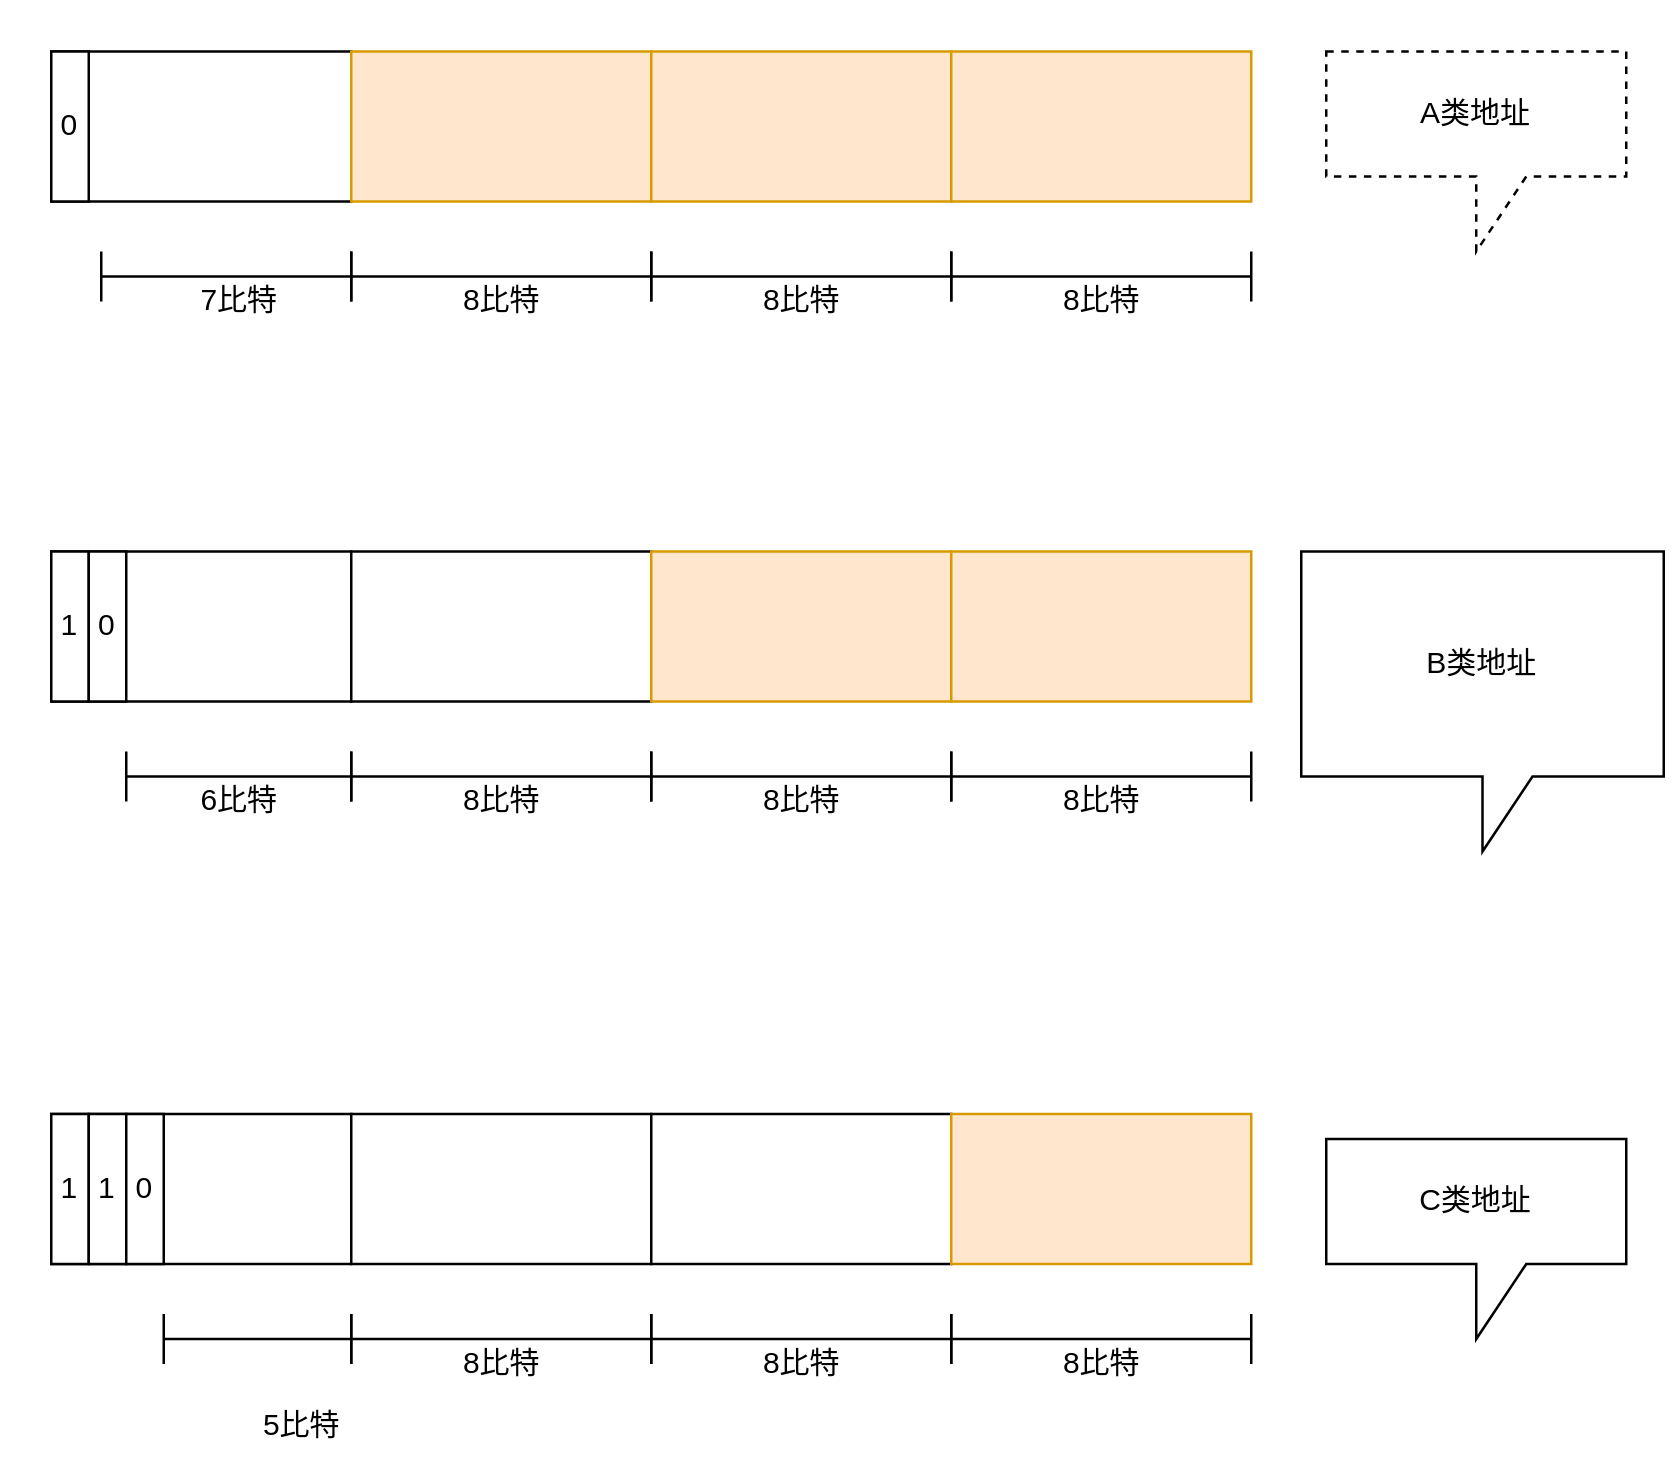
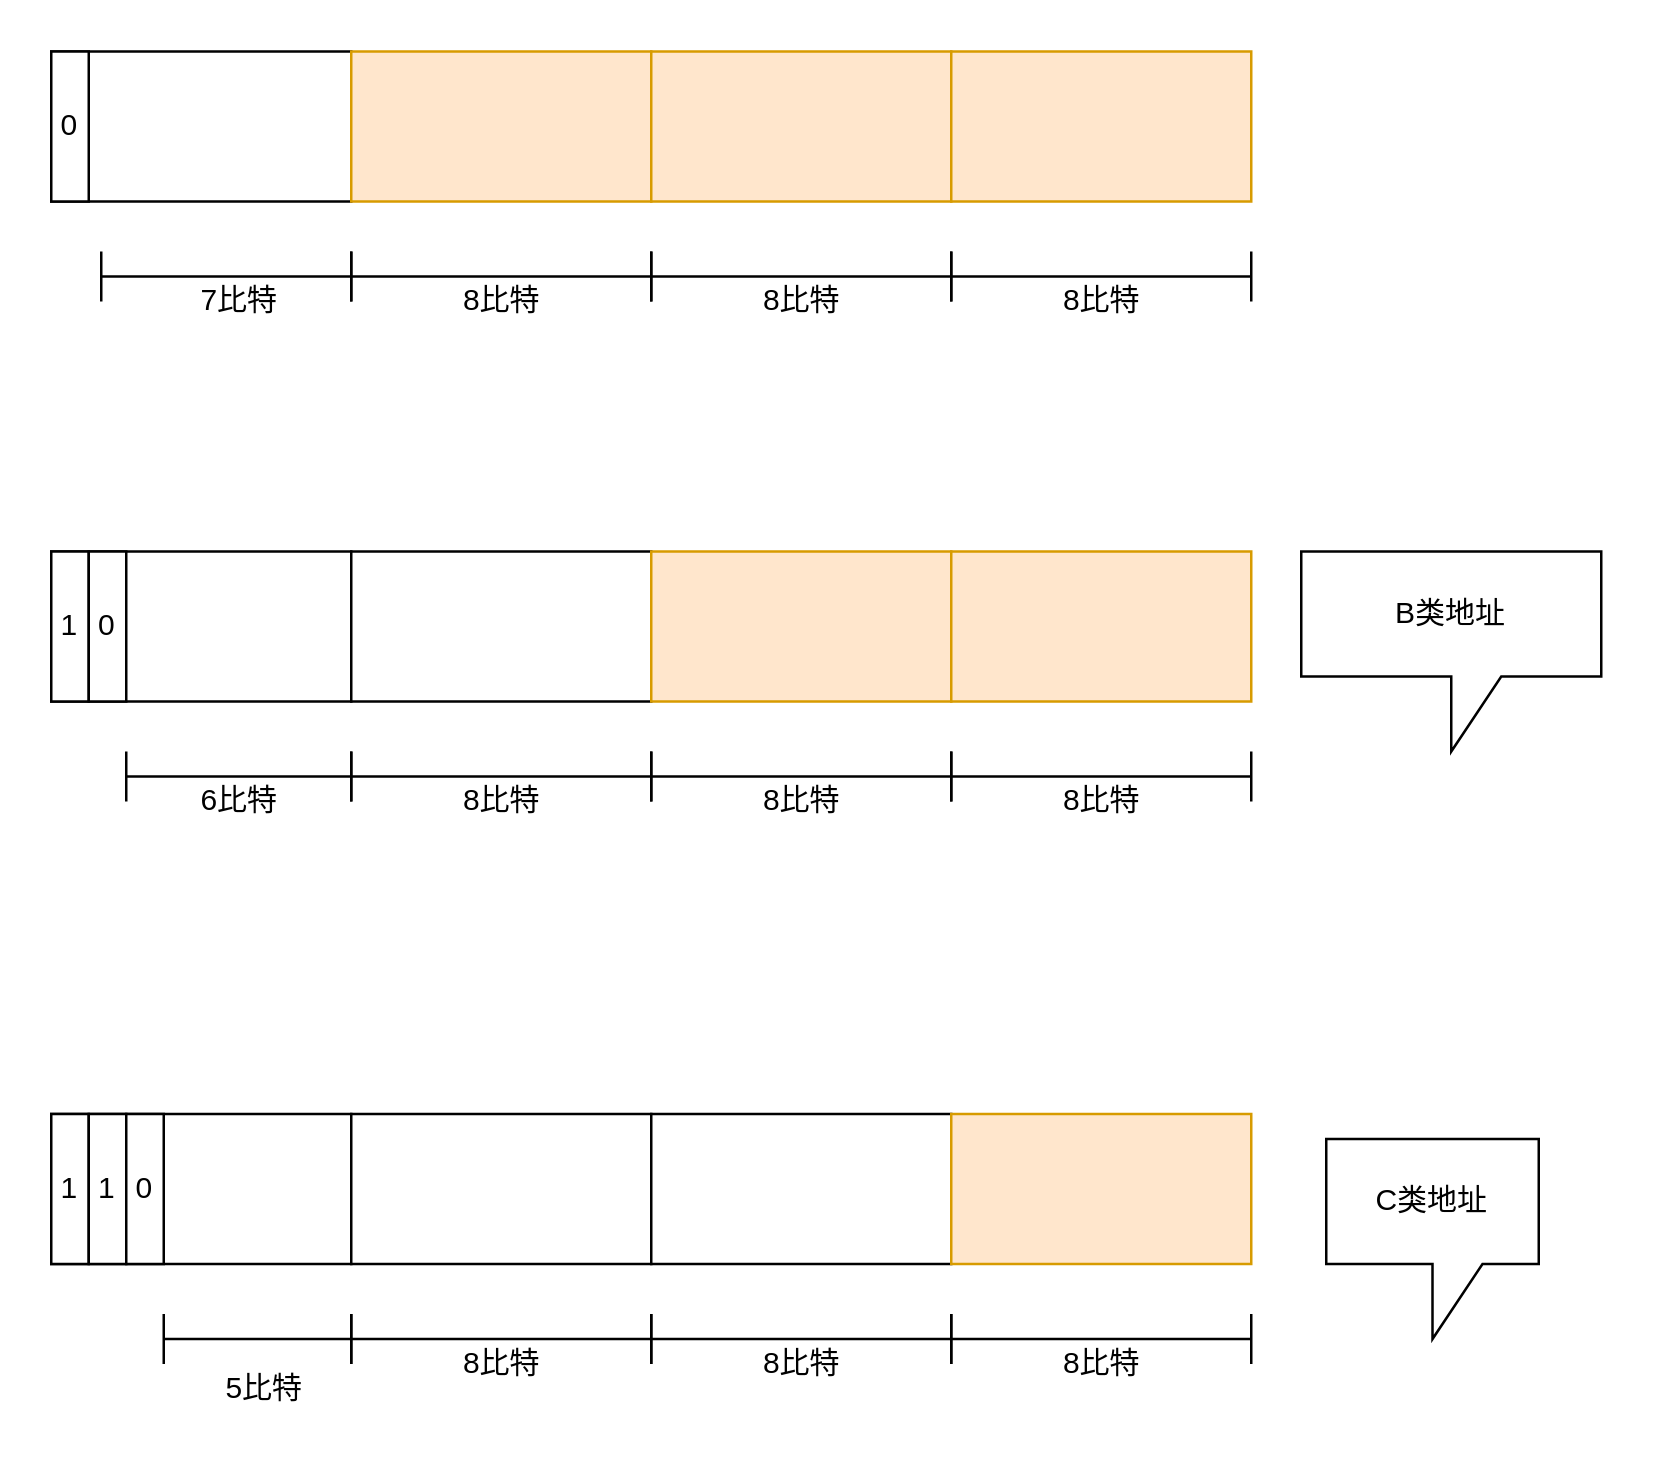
node "A类地址": removed
node "B类地址": size 363x300 -> 300x200
node "C类地址": size 300x200 -> 213x200
node "5比特": moved (301, 1426) -> (264, 1389)
